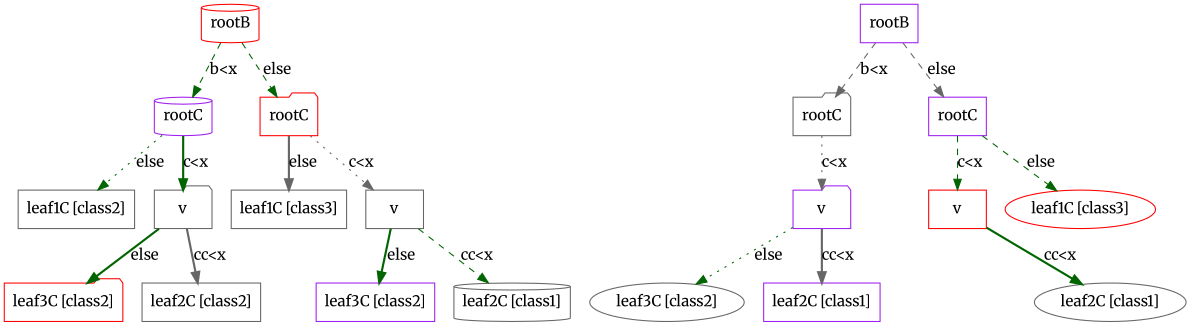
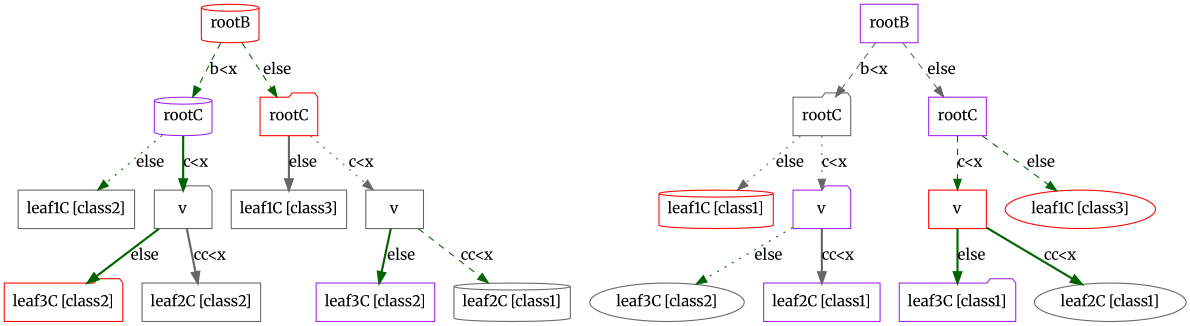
node "leaf1C [class1]": added
node "leaf3C [class1]": added
